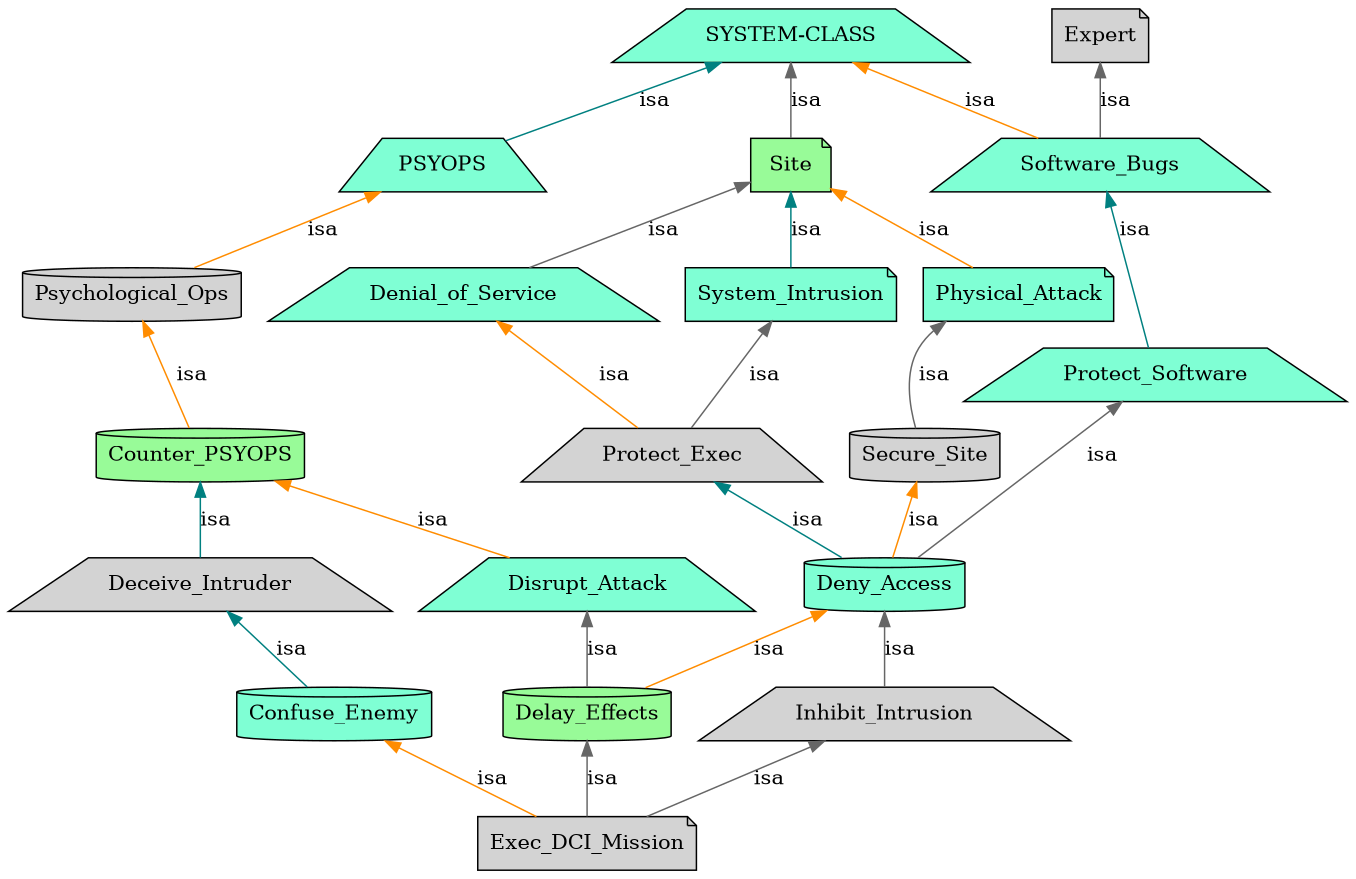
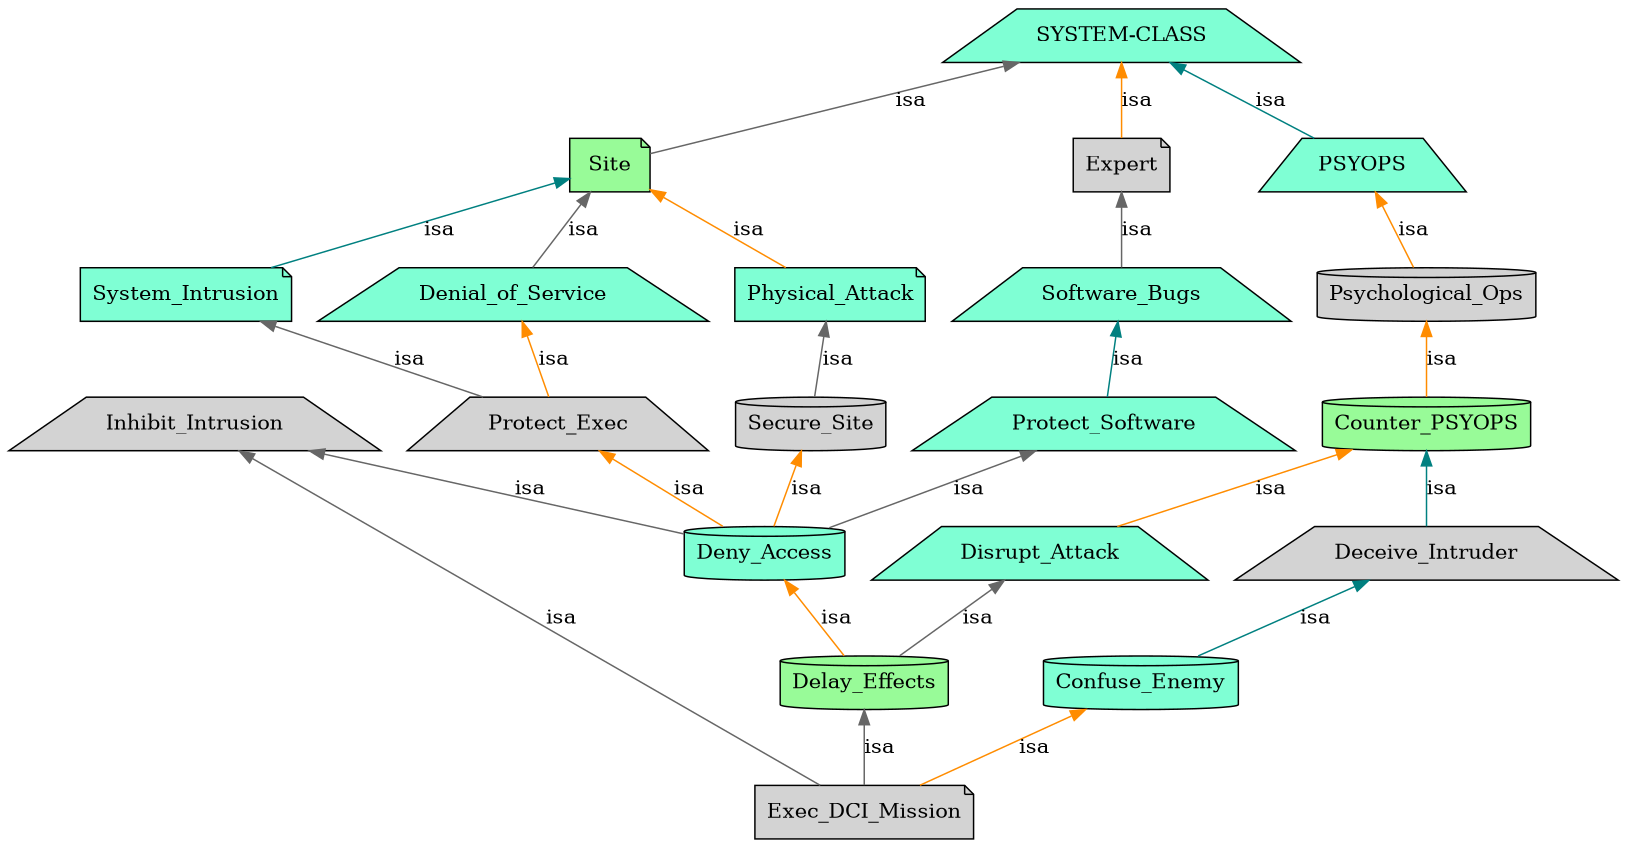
edge "Software_Bugs" -> "SYSTEM-CLASS": now "Expert" -> "SYSTEM-CLASS"
edge "Deny_Access" -> "Protect_Exec": color teal -> darkorange
edge "Inhibit_Intrusion" -> "Deny_Access": reversed
